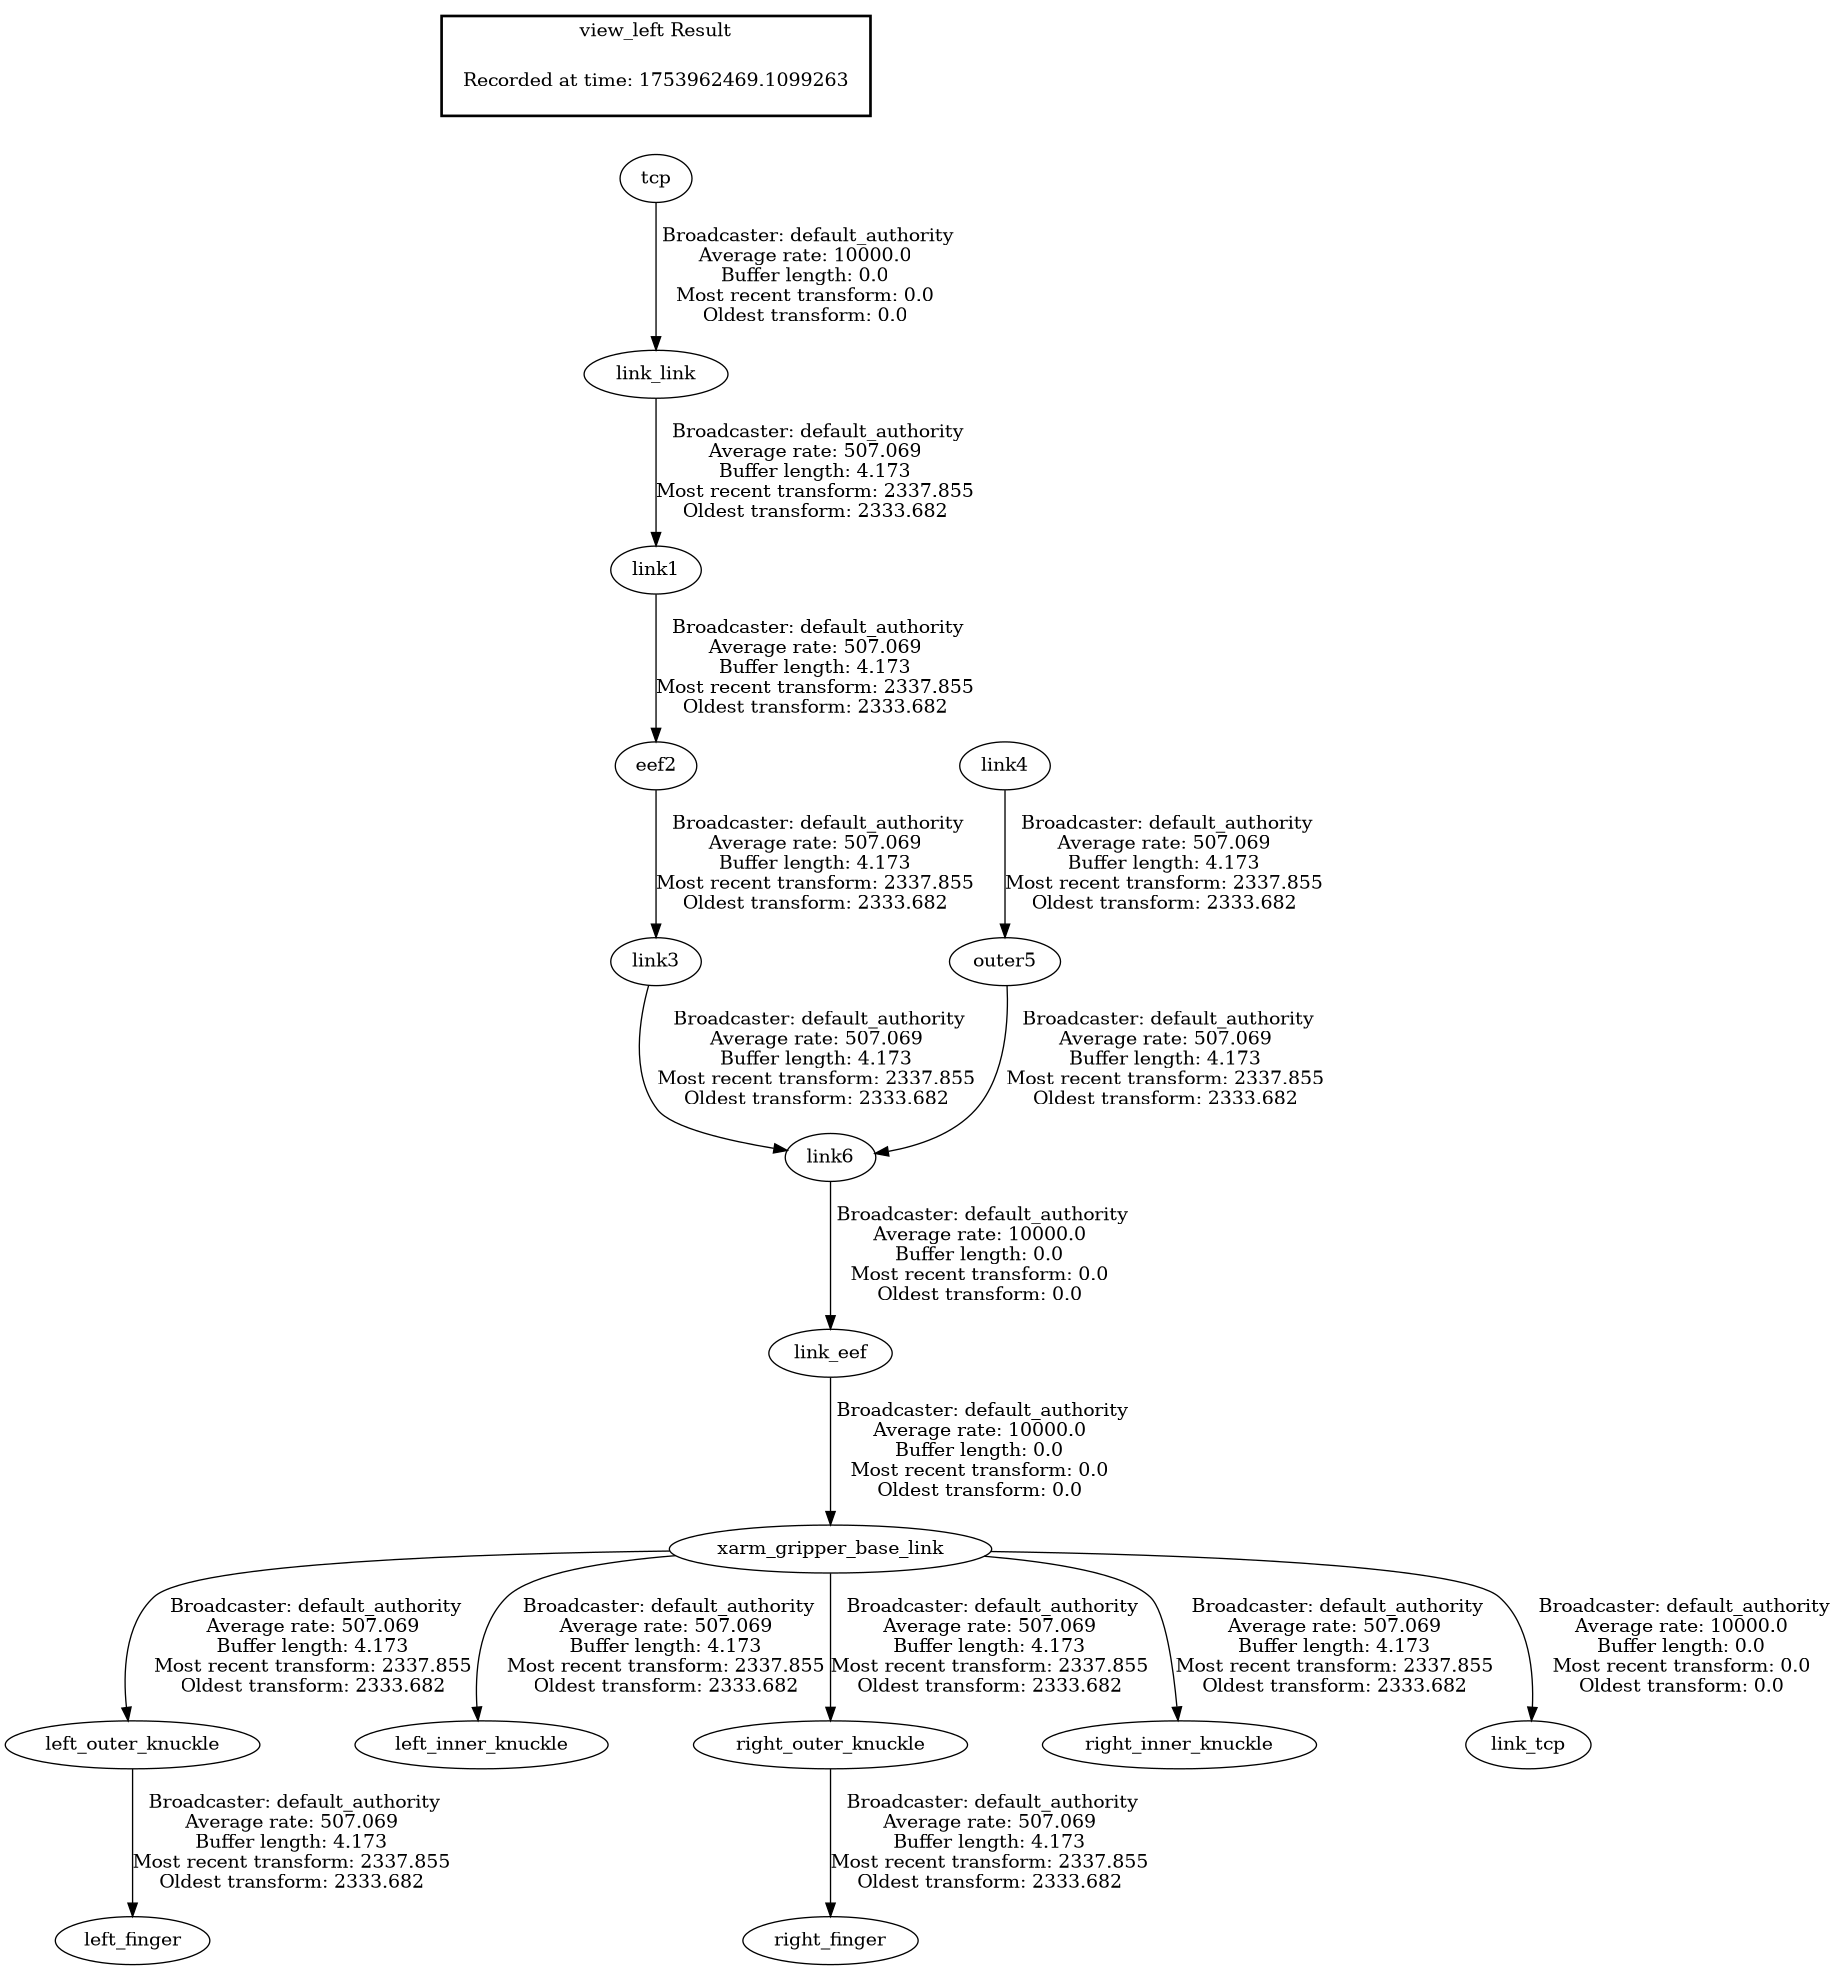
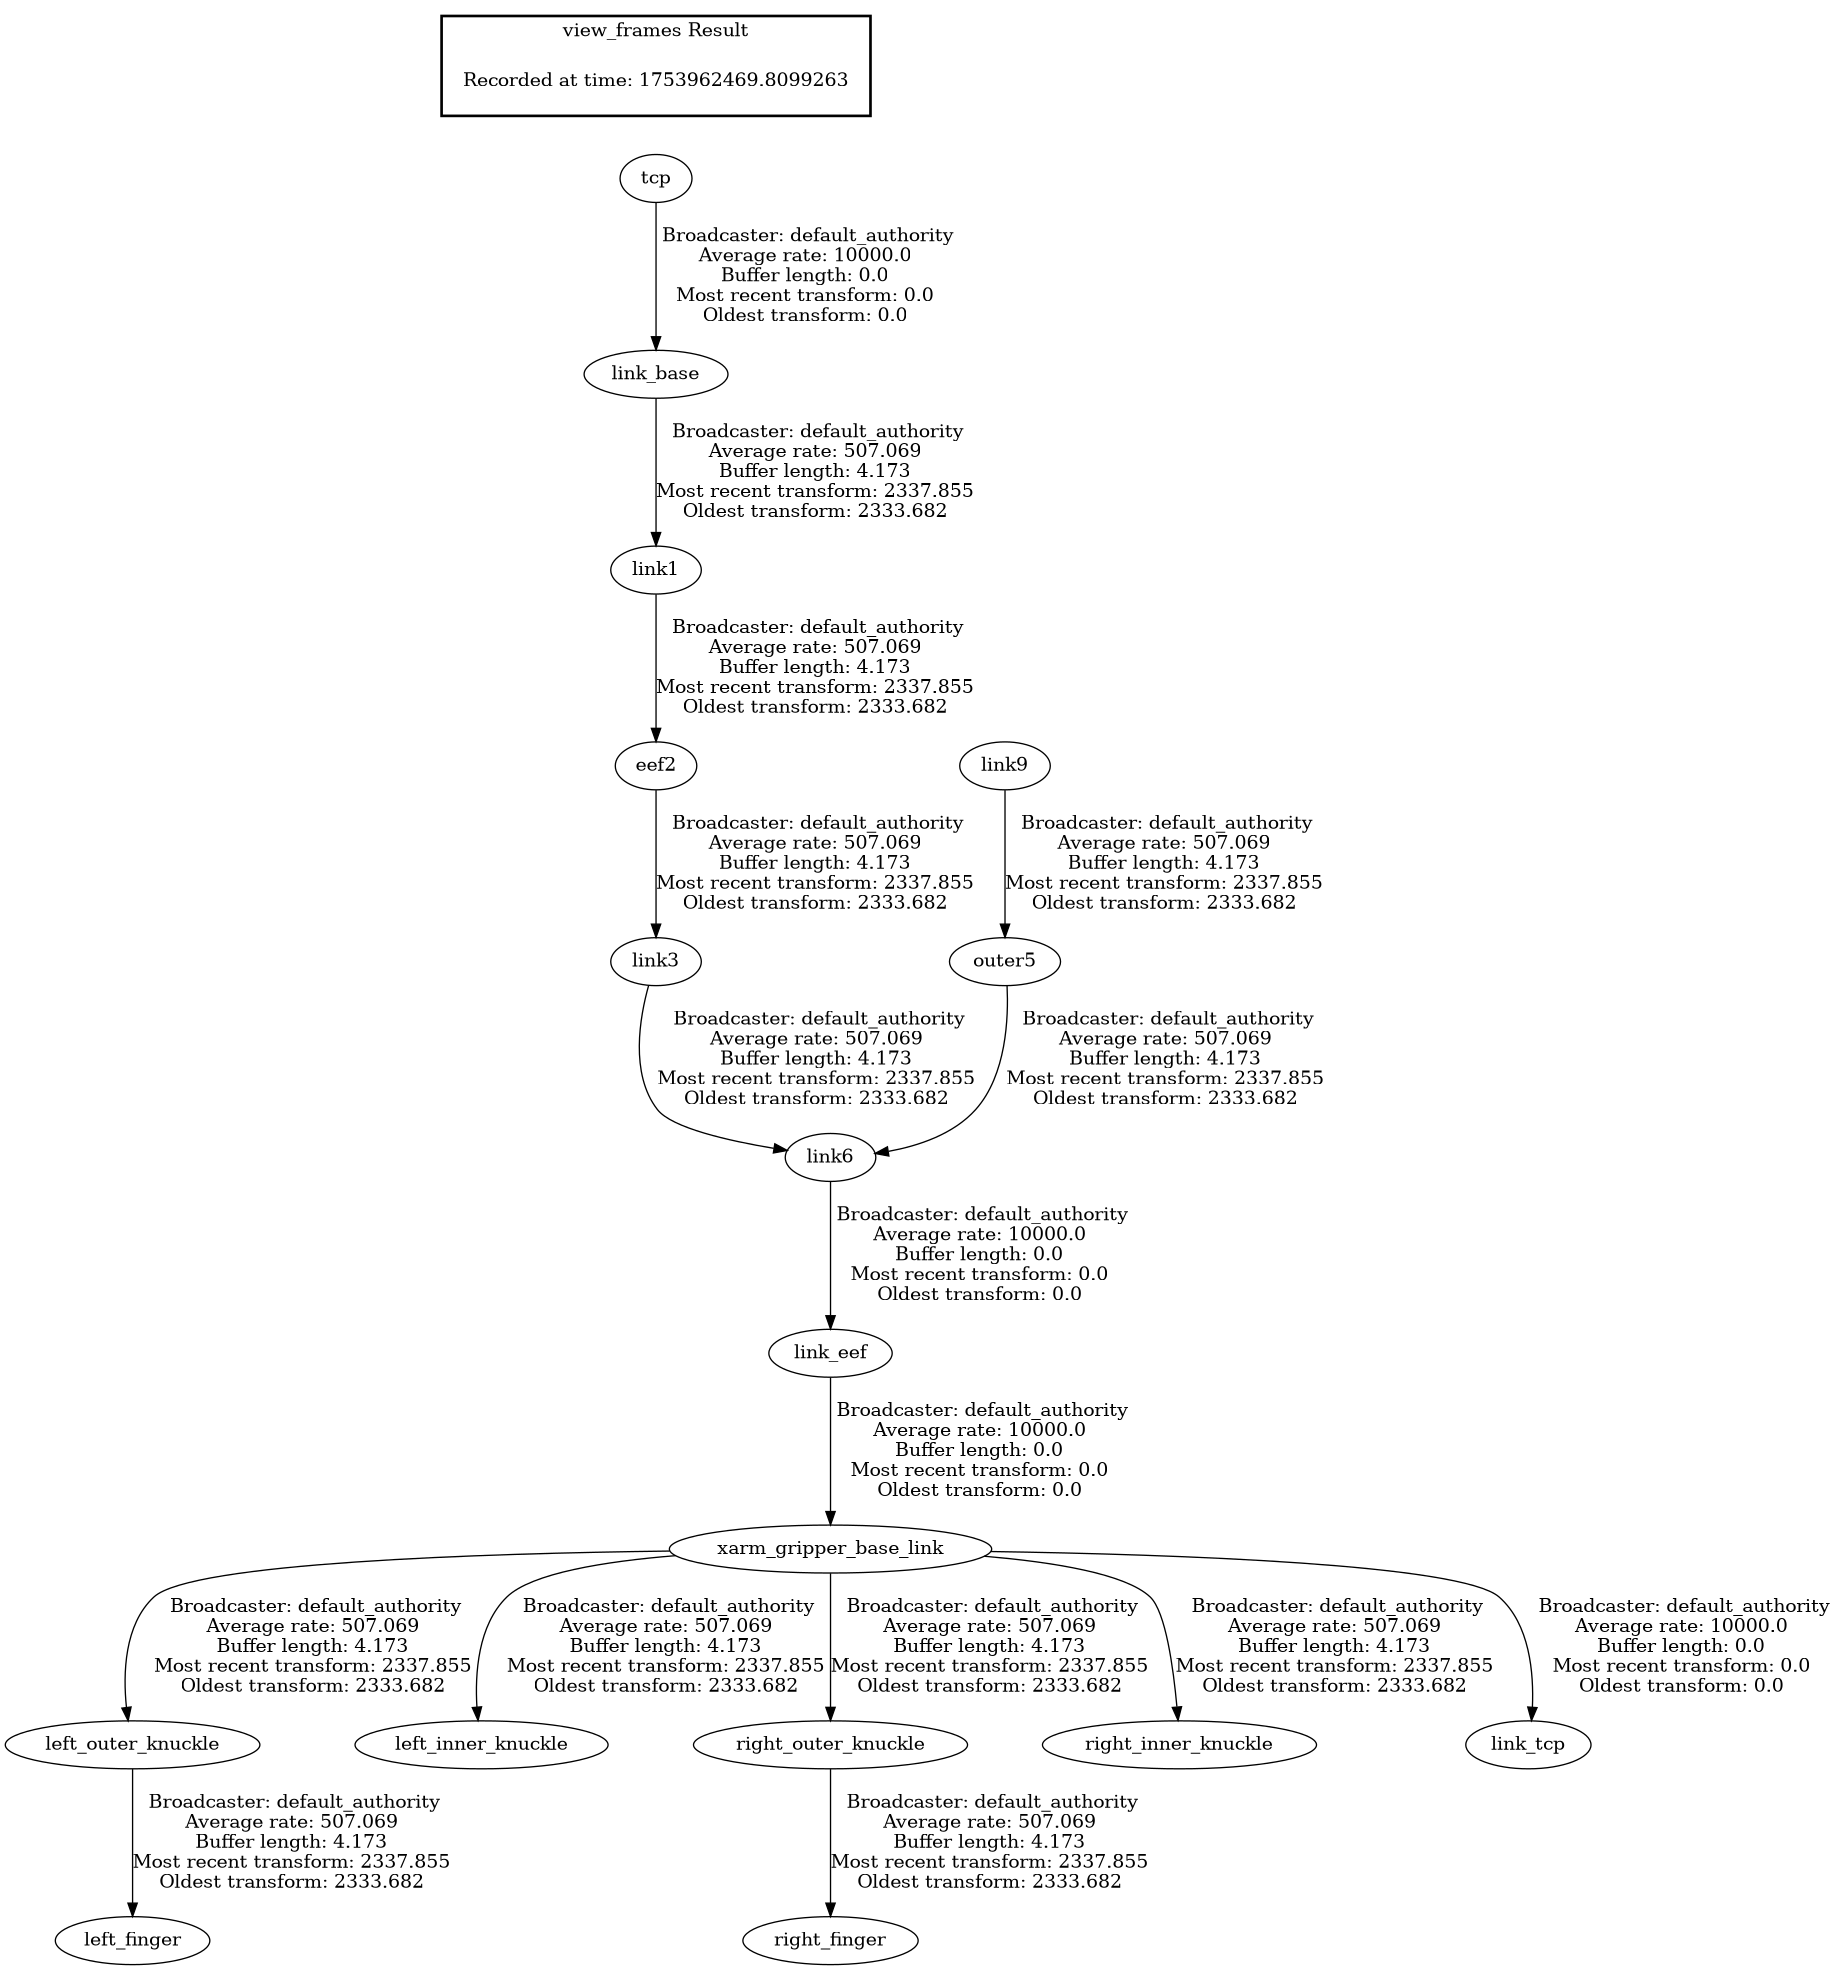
cluster "view_left Result": label "view_left Result" -> "view_frames Result"
node "Recorded at time: 1753962469.1099263": label "Recorded at time: 1753962469.1099263" -> "Recorded at time: 1753962469.8099263"
node "link_link": label "link_link" -> "link_base"
node "link4": label "link4" -> "link9"
